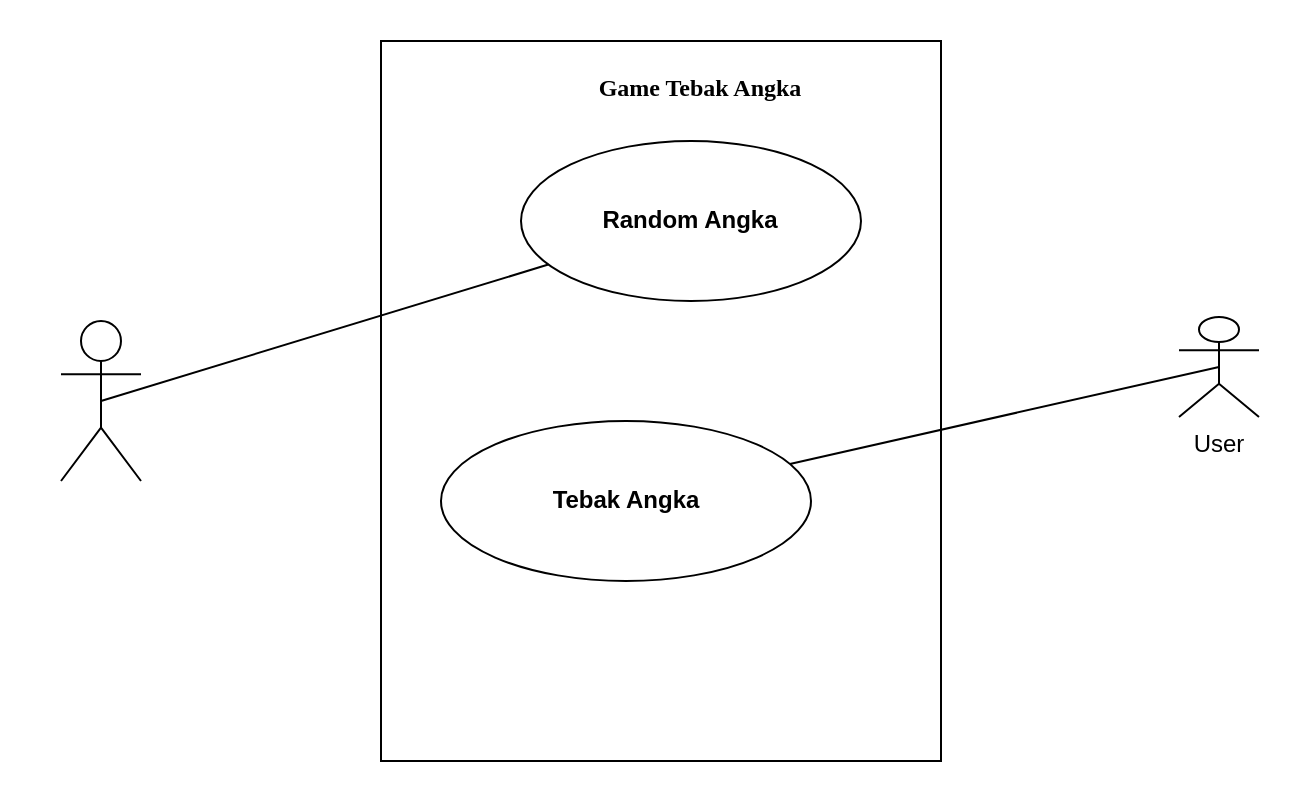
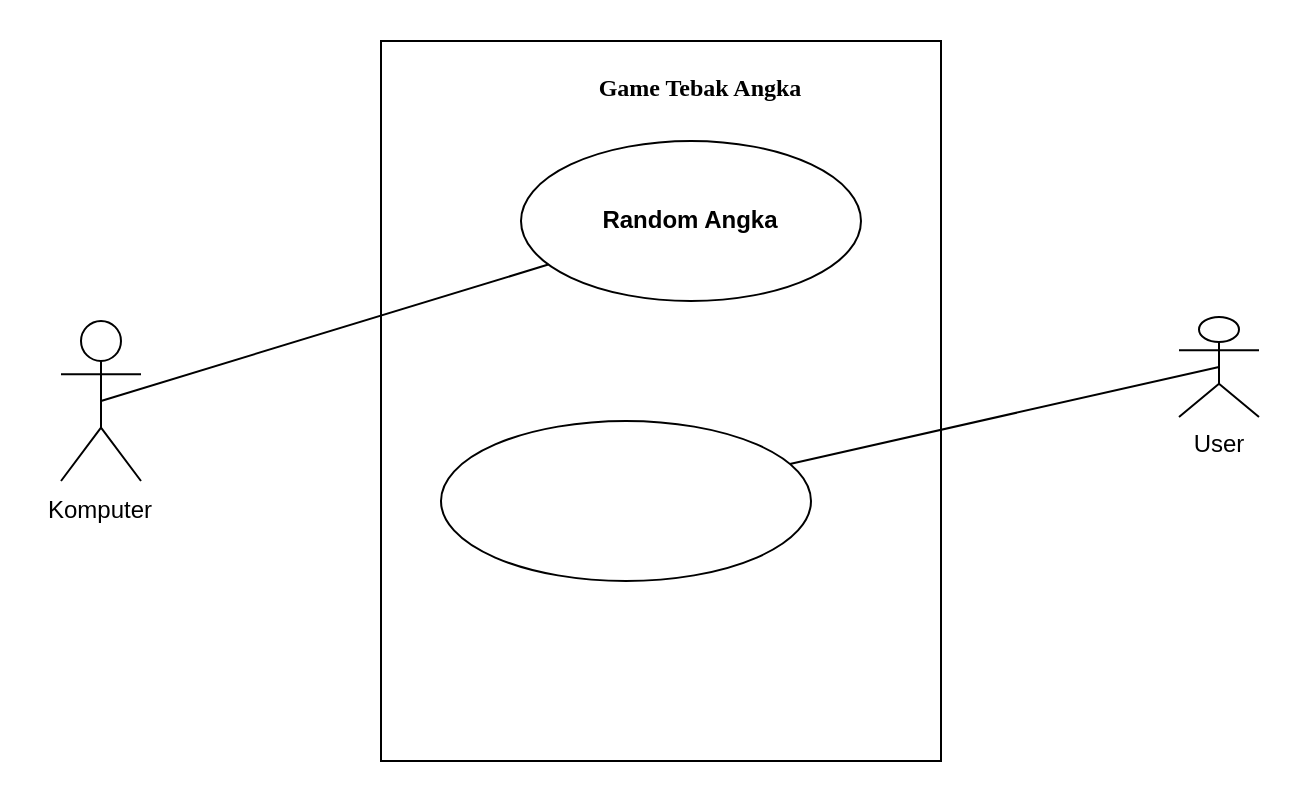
node "Tebak Angka": removed
node "Komputer": added
